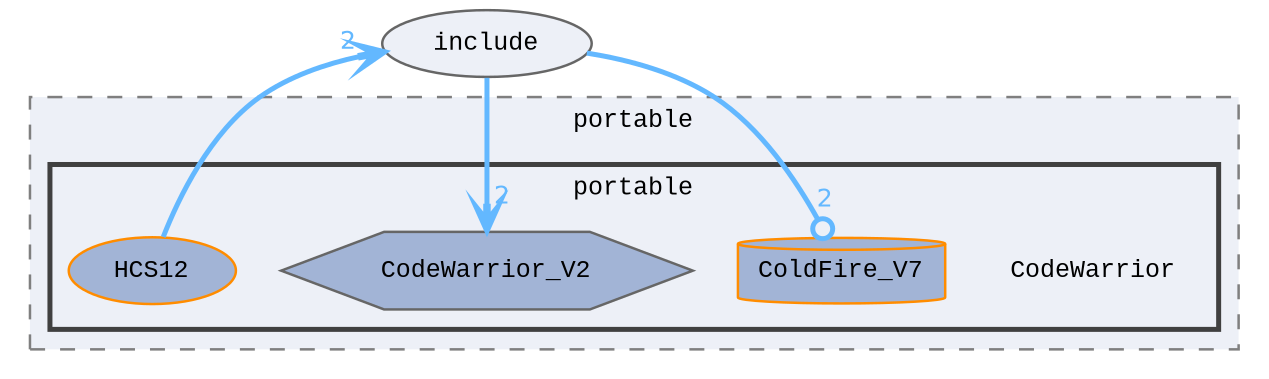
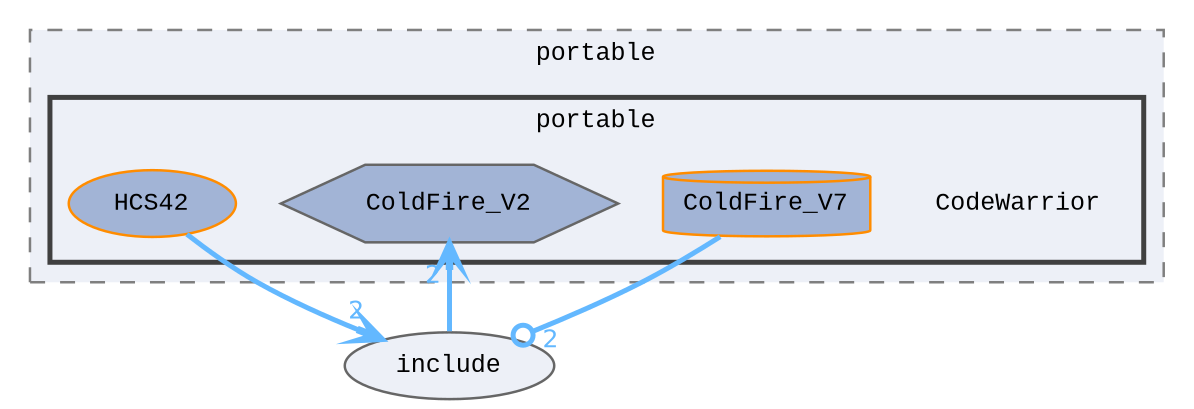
edge "include" -> "ColdFire_V7": reversed
node "HCS12": label "HCS12" -> "HCS42"
node "CodeWarrior_V2": label "CodeWarrior_V2" -> "ColdFire_V2"
